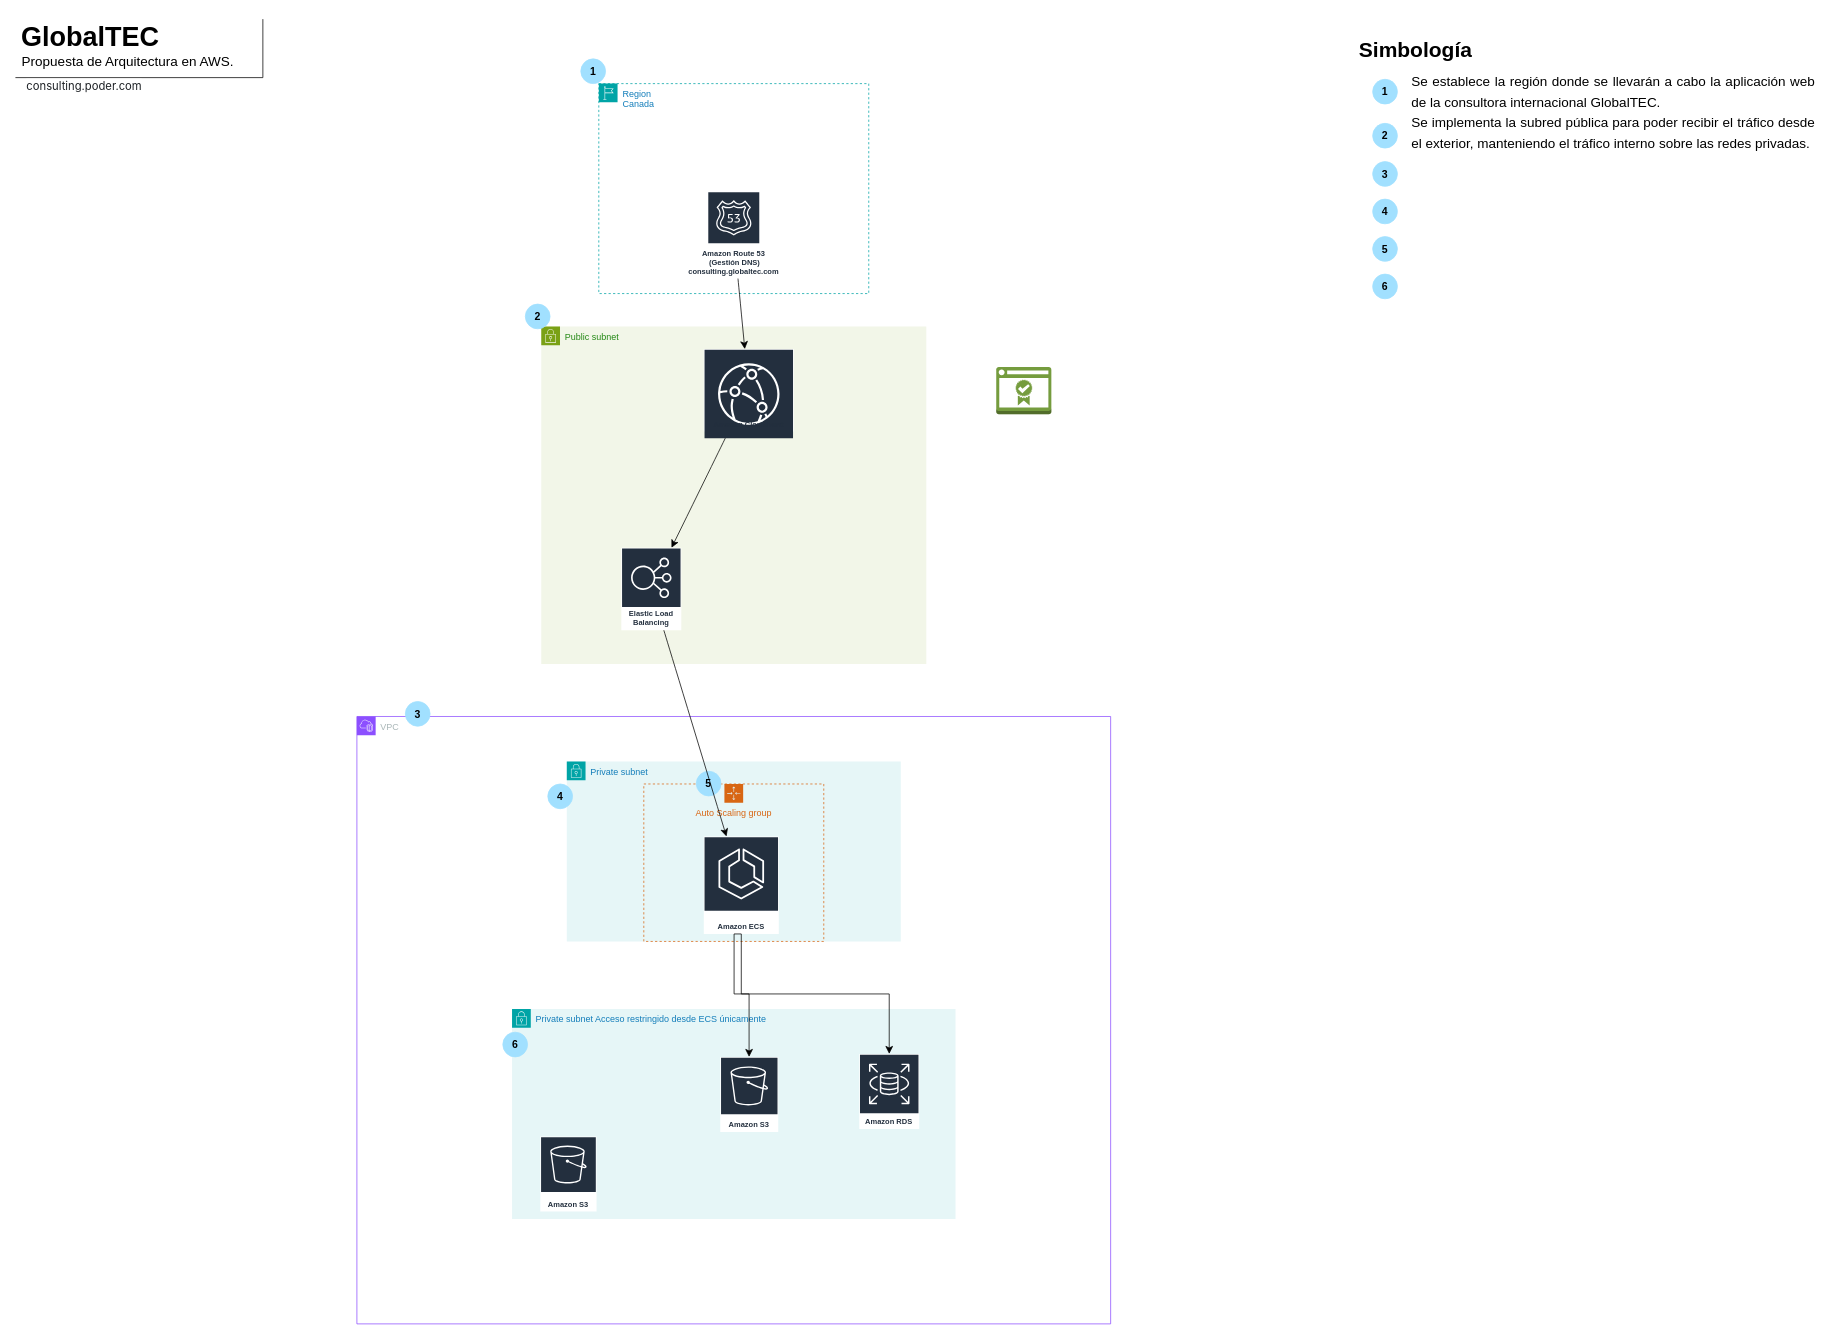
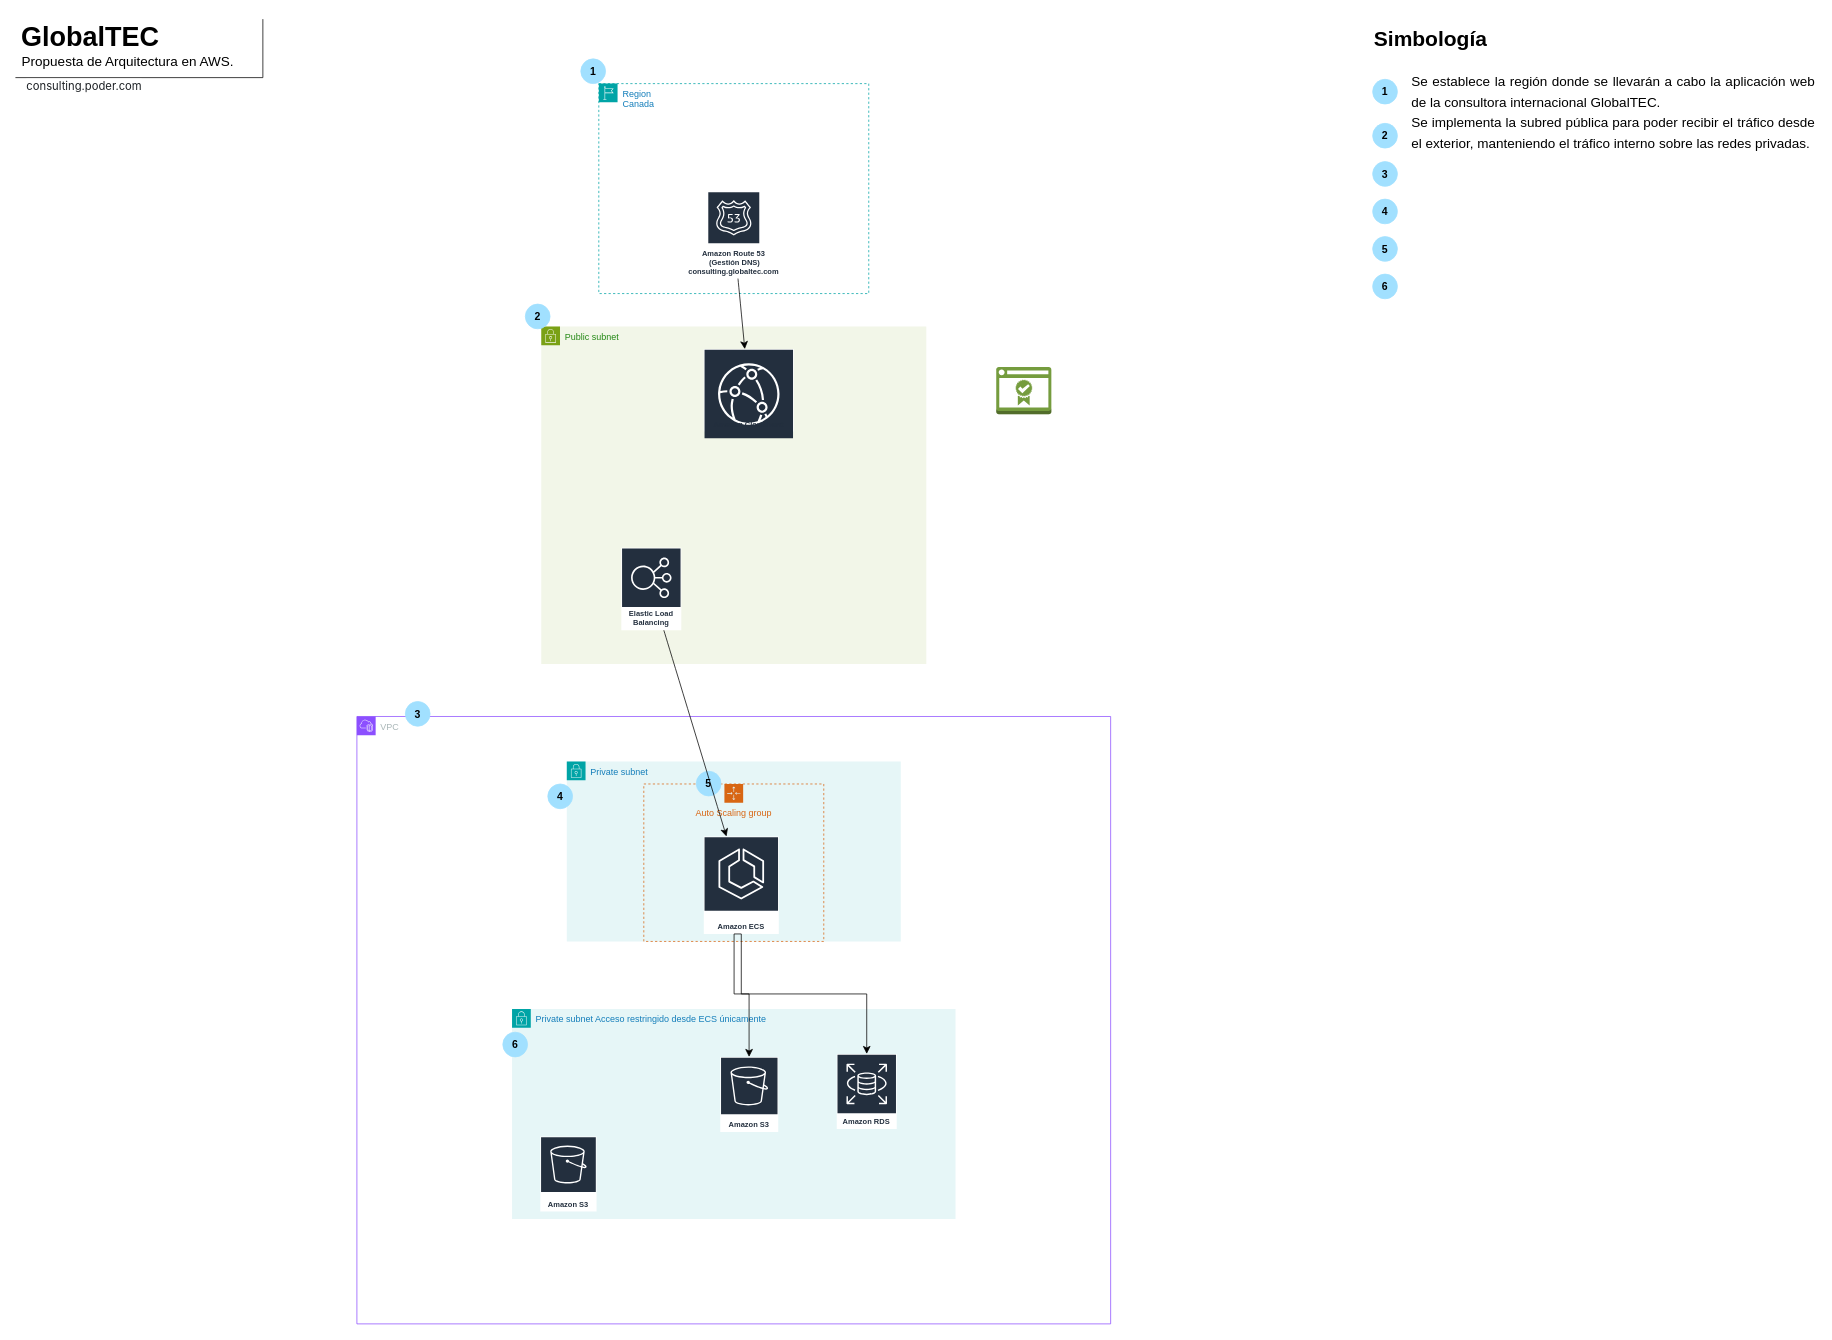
node "Simbología": moved (1478, 51) -> (1493, 40)
edge "Amazon Cloudfront" -> "Elastic Load Balancing": removed
node "Amazon RDS": moved (889, 1092) -> (867, 1092)
